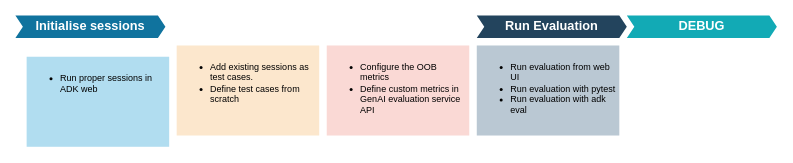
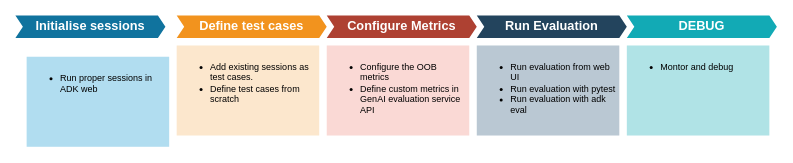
node "Define test cases": added
node "Configure Metrics": added
node "Montor and debug": added
